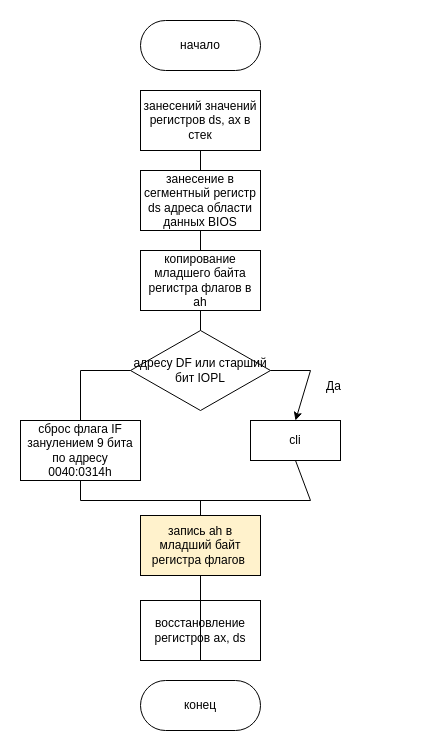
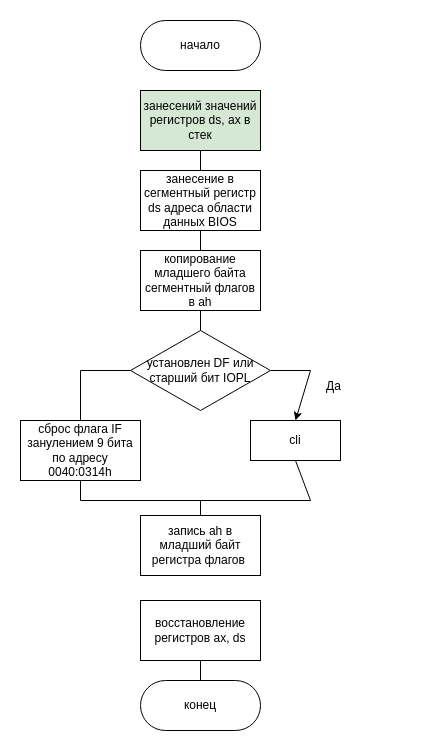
node "занесений значений регистров ds, ax в стек": fillcolor #ffffff -> #d5e8d4
node "копирование младшего байта регистра флагов в ah": label "копирование младшего байта регистра флагов в ah" -> "копирование младшего байта сегментный флагов в ah"
node "адресу DF или старший бит IOPL": label "адресу DF или старший бит IOPL" -> "установлен DF или старший бит IOPL"
node "запись ah в младший байт регистра флагов": fillcolor #fff2cc -> #ffffff
edge "запись ah в младший байт регистра флагов" -- "восстановление регистров ax, ds": now "конец" -- "восстановление регистров ax, ds"
